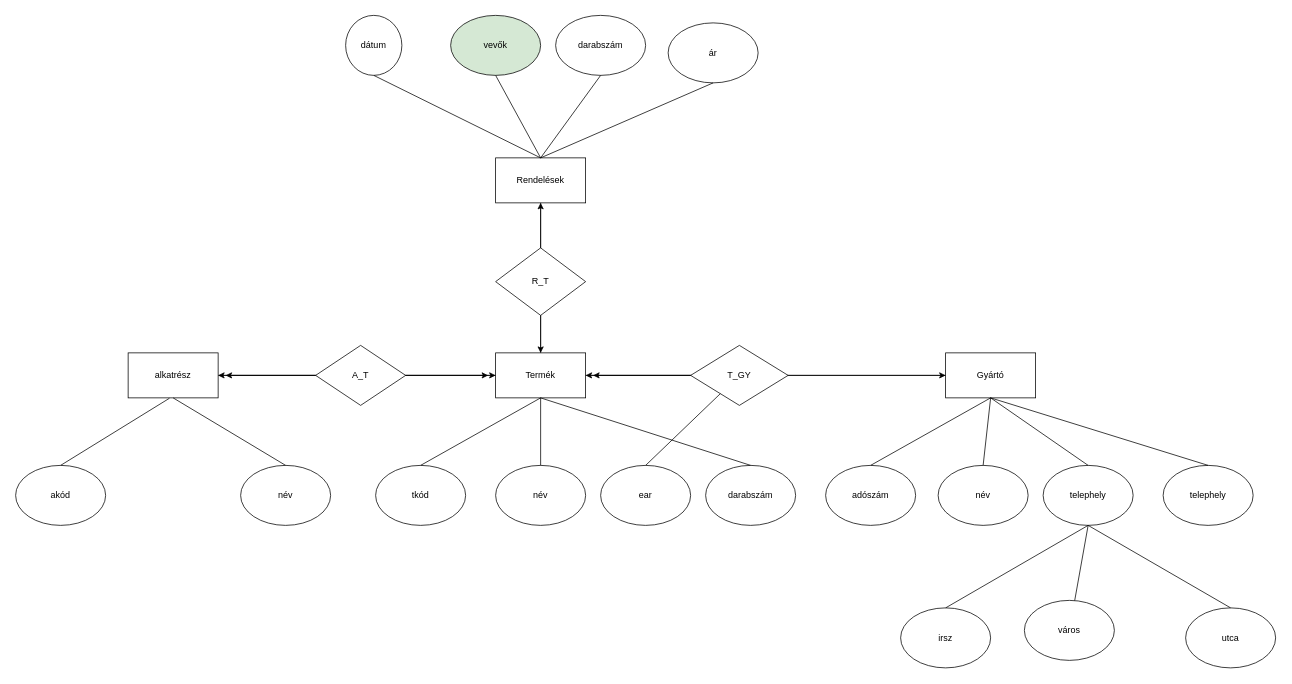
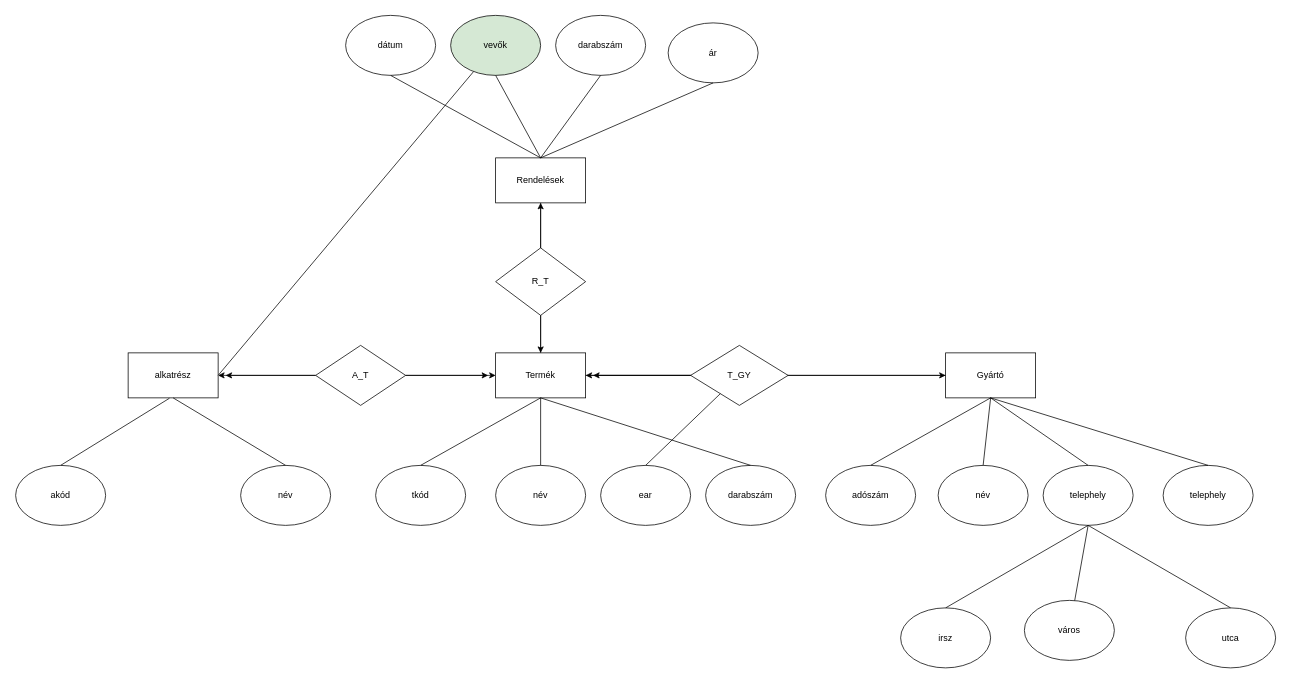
node "dátum": size 56x60 -> 90x60
edge "alkatrész" -- "Termék": now "alkatrész" -- "vevők"
